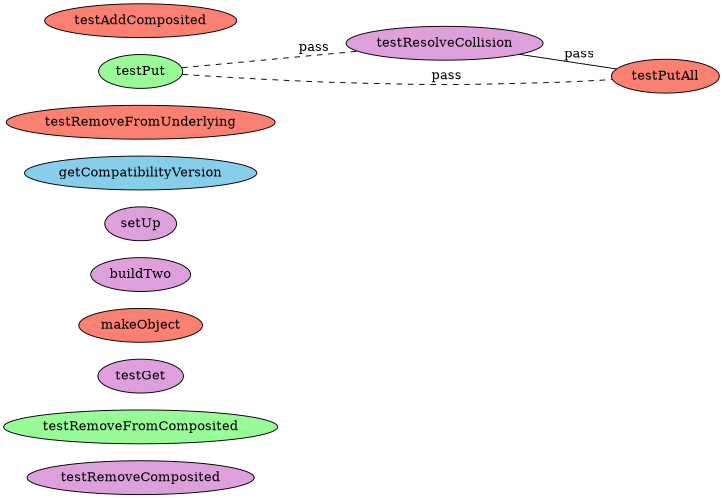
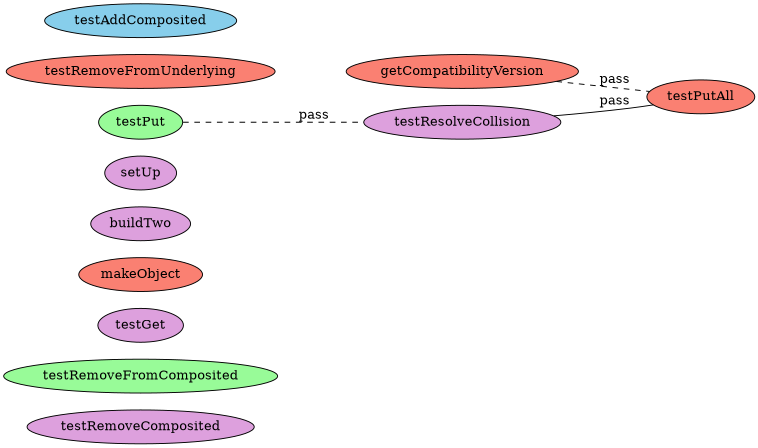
node "testAddComposited": fillcolor salmon -> skyblue
edge "testPut" -- "testPutAll": now "getCompatibilityVersion" -- "testPutAll"
node "getCompatibilityVersion": fillcolor skyblue -> salmon
